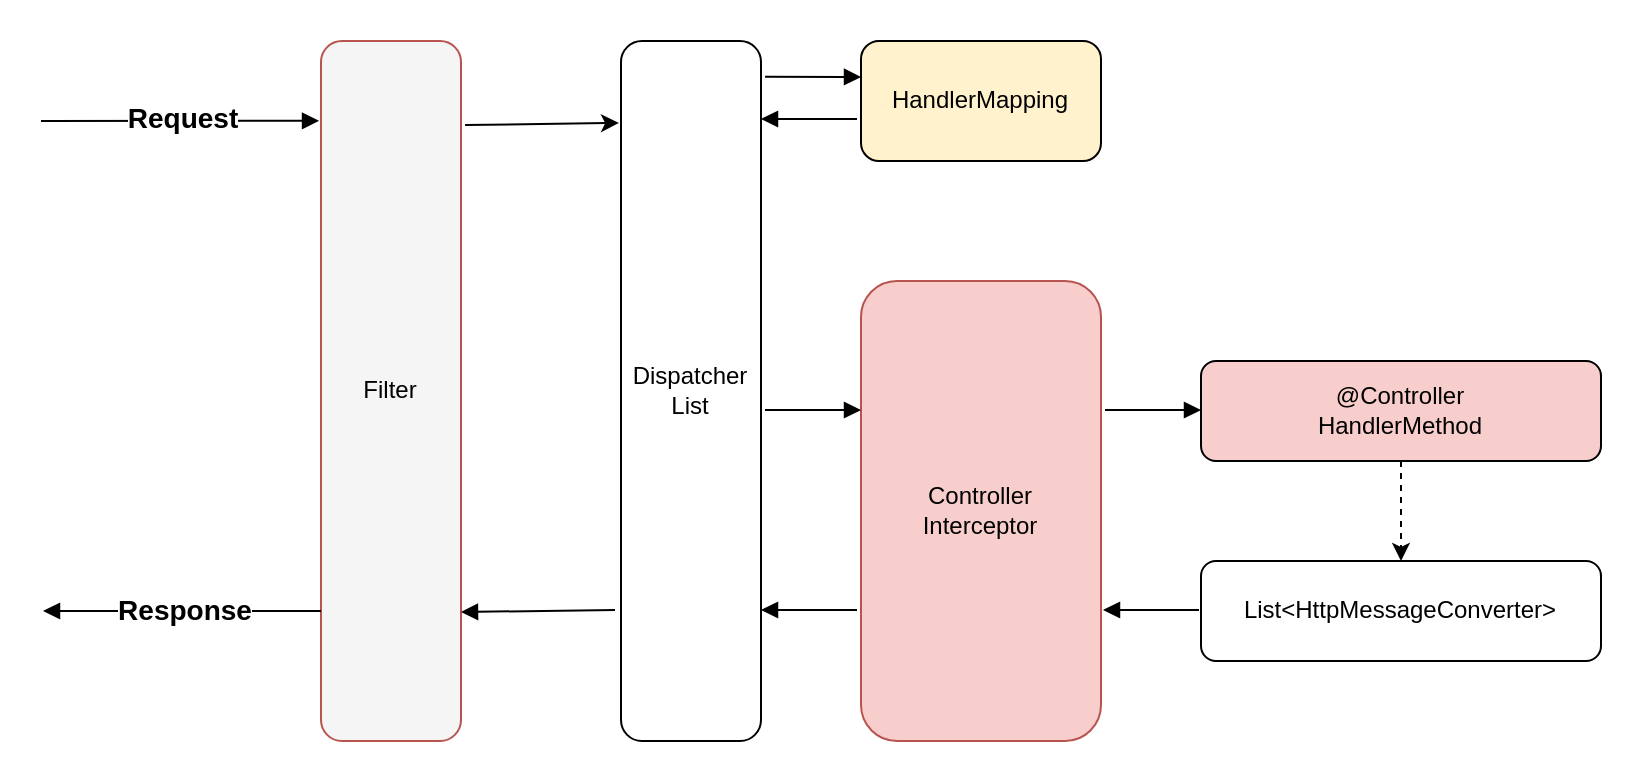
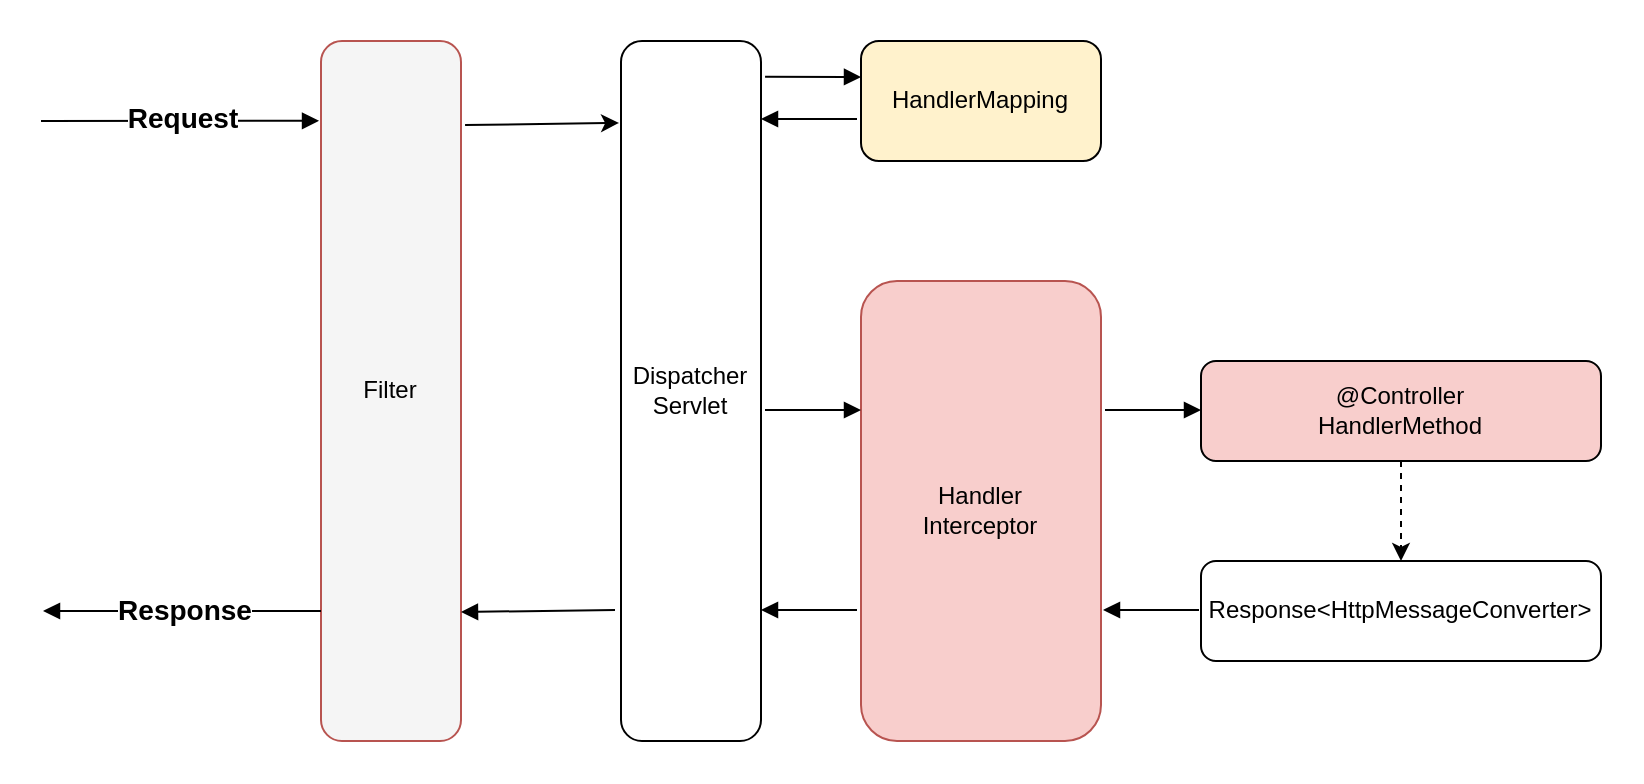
node "Dispatcher List": label "Dispatcher List" -> "Dispatcher Servlet"
node "Controller Interceptor": label "Controller Interceptor" -> "Handler Interceptor"
node "List<HttpMessageConverter>": label "List<HttpMessageConverter>" -> "Response<HttpMessageConverter>"
